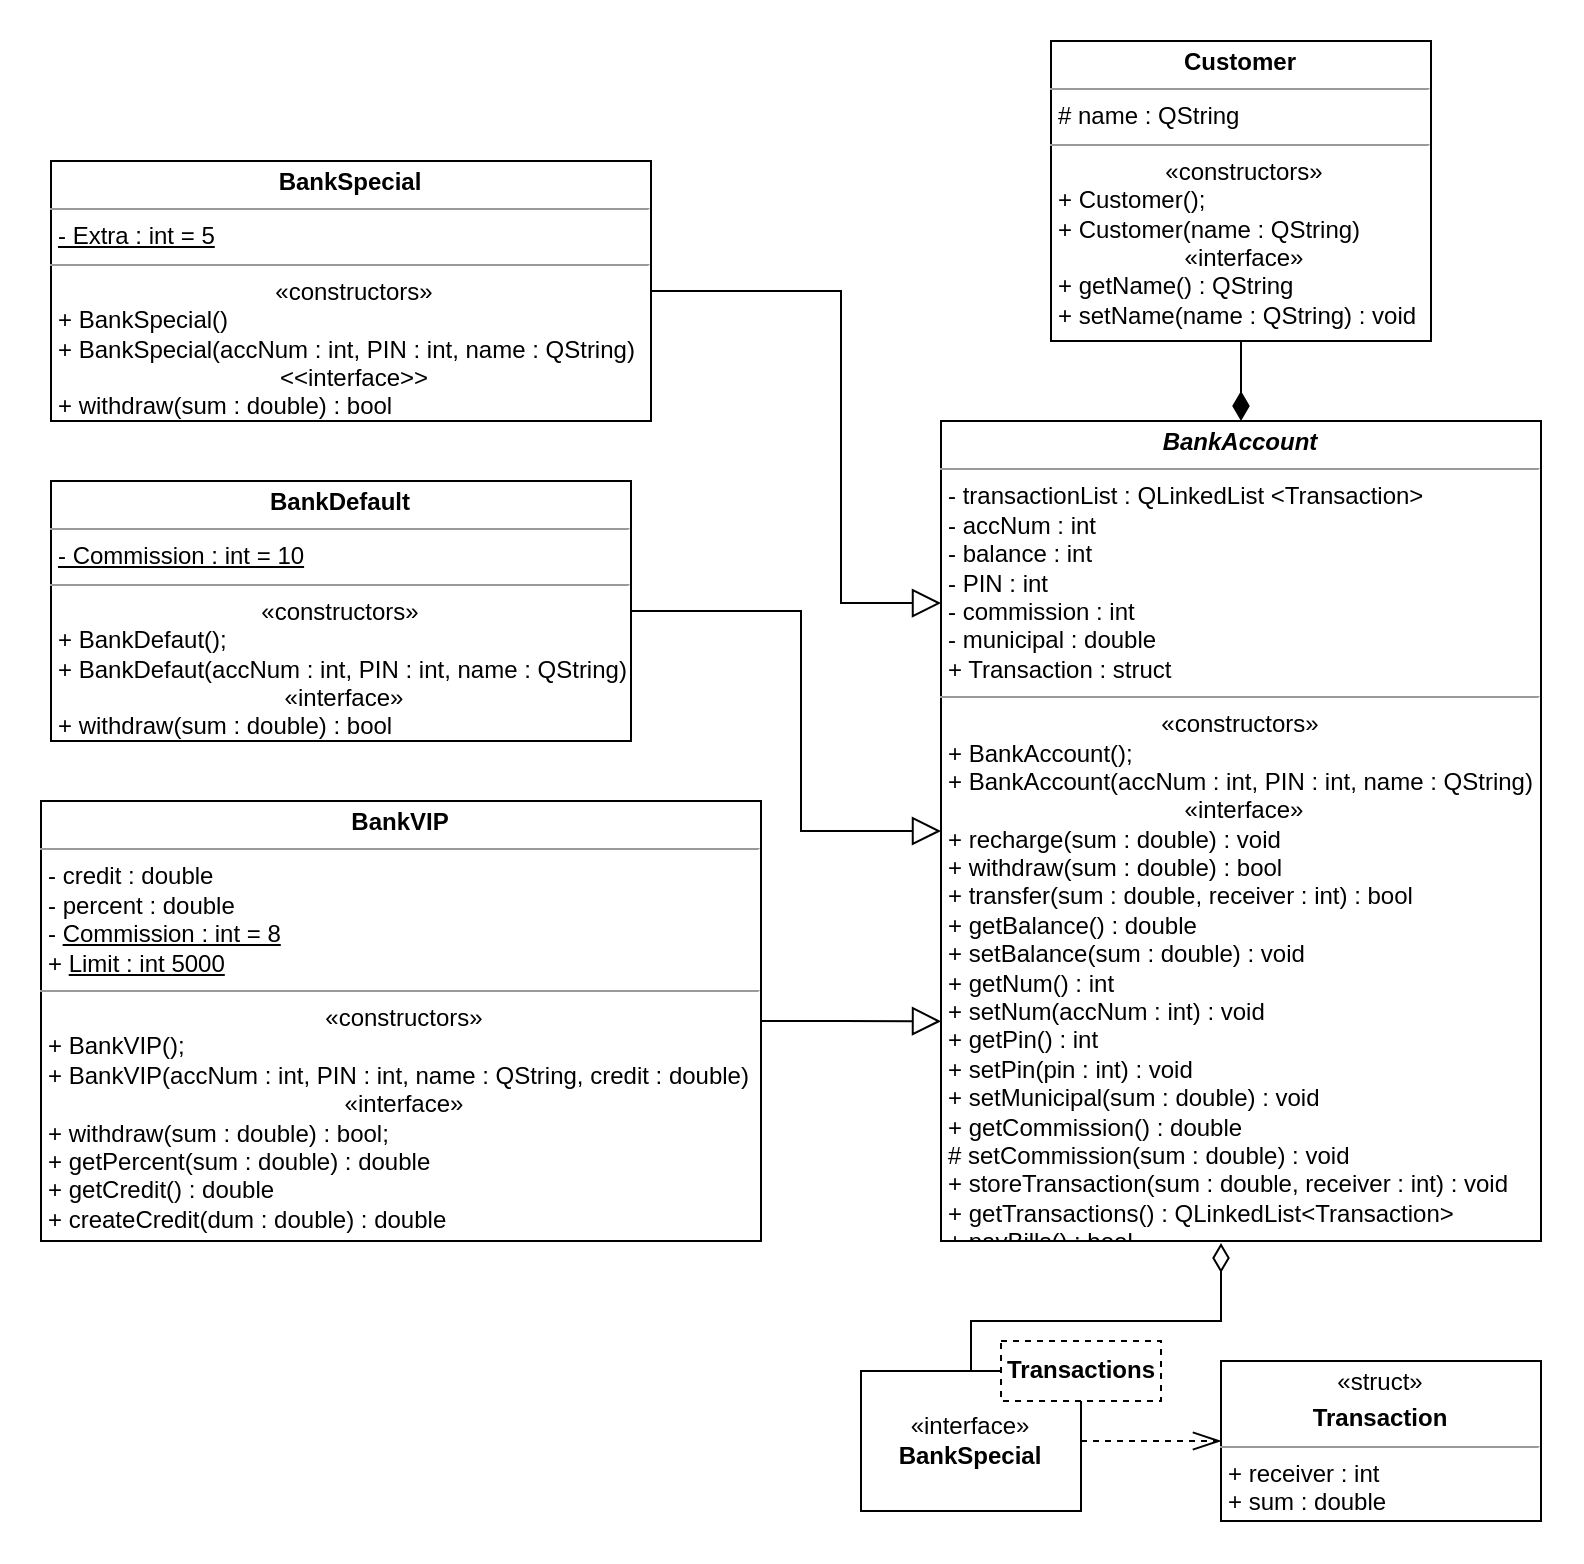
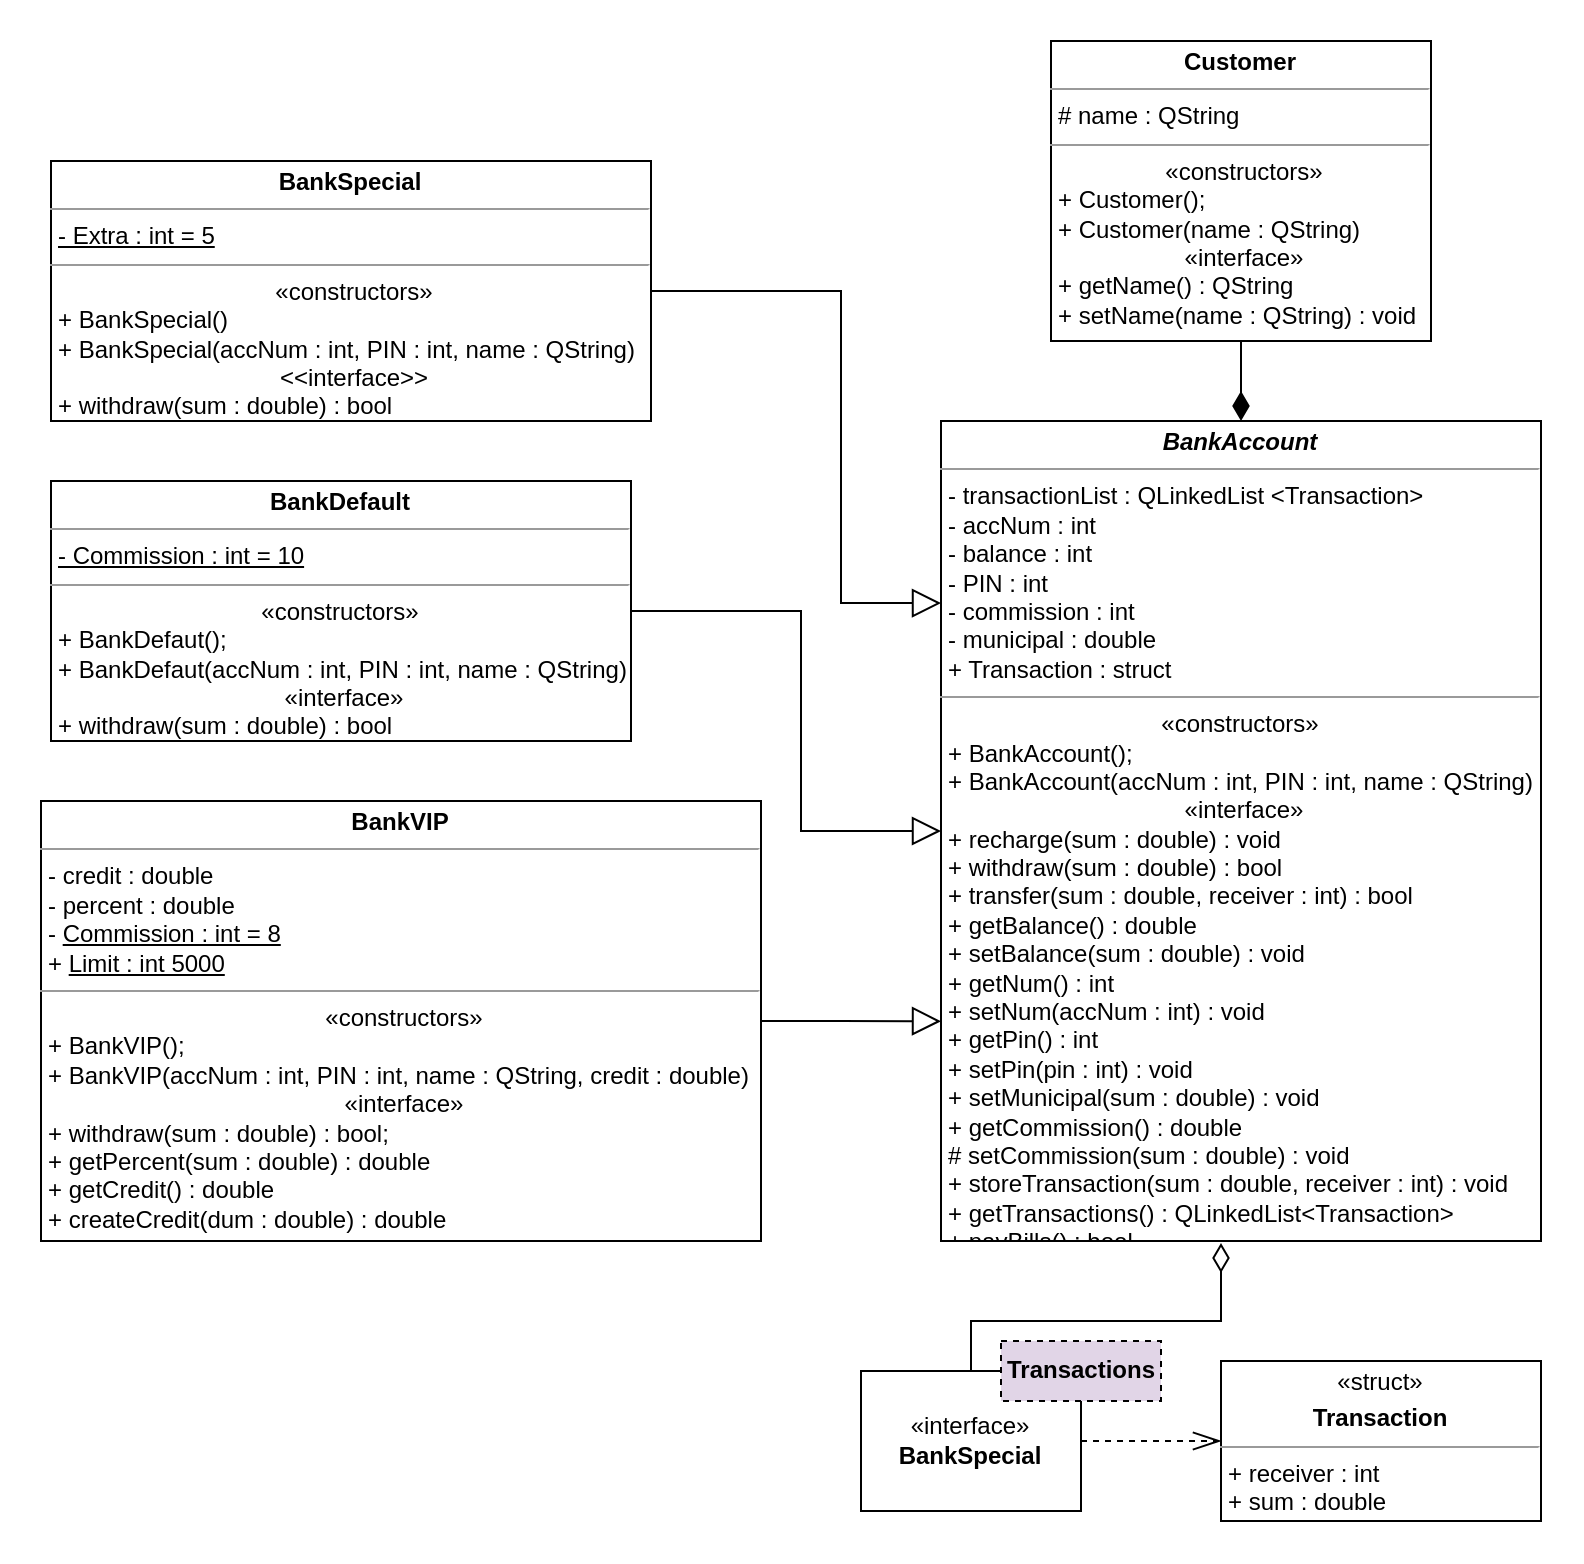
node "Transactions": fillcolor #ffffff -> #e1d5e7
